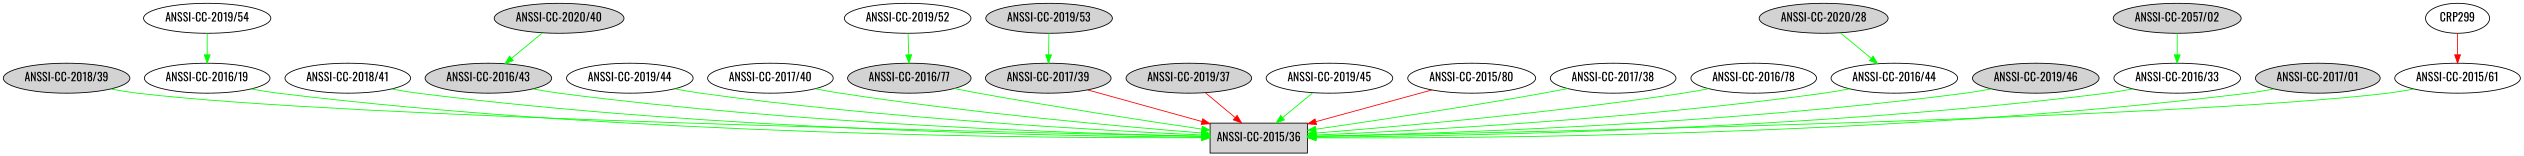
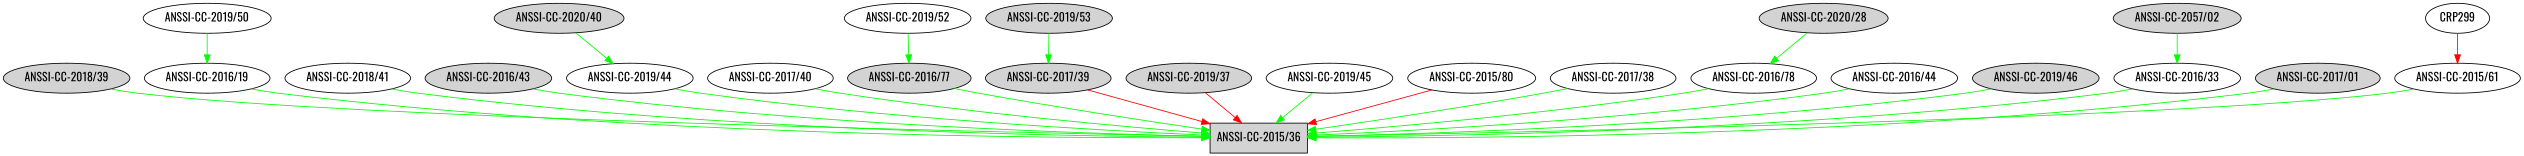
node "ANSSI-CC-2019/54": label "ANSSI-CC-2019/54" -> "ANSSI-CC-2019/50"
edge "ANSSI-CC-2020/40" -> "ANSSI-CC-2016/43": now "ANSSI-CC-2020/40" -> "ANSSI-CC-2019/44"
edge "ANSSI-CC-2020/28" -> "ANSSI-CC-2016/44": now "ANSSI-CC-2020/28" -> "ANSSI-CC-2016/78"
